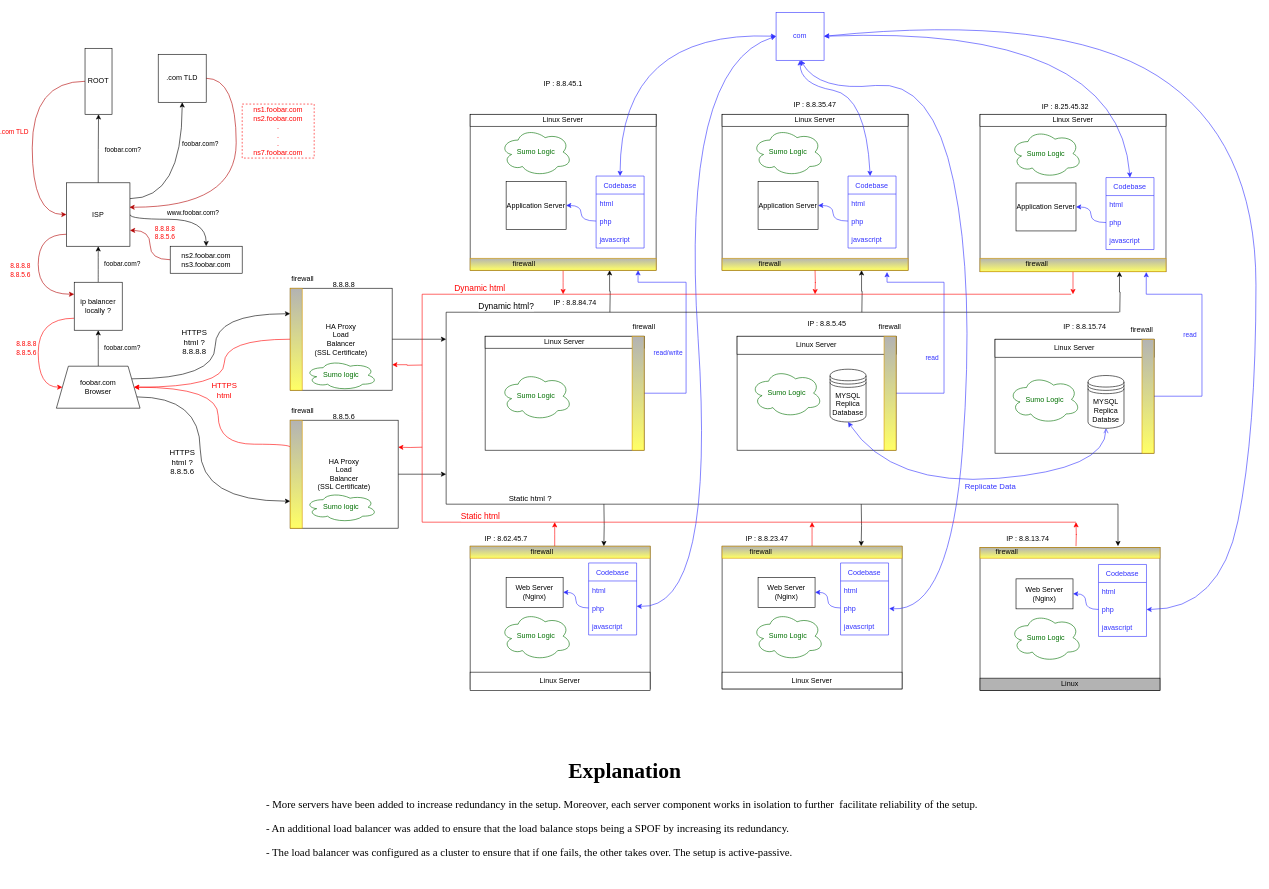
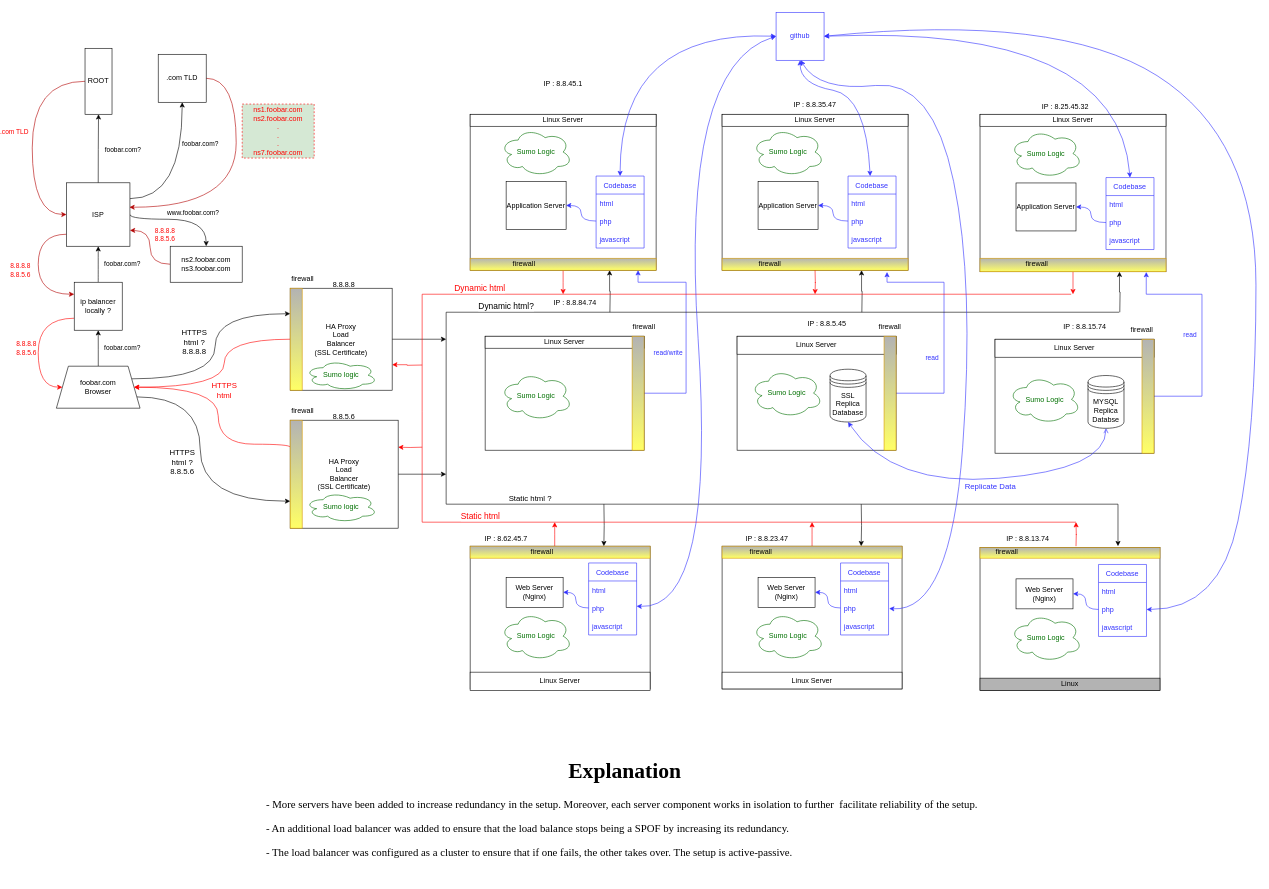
node "com": label "com" -> "github"
node "ns1.foobar.com ns2.foobar.com . . . ns7.foobar.com": fillcolor #ffffff -> #d5e8d4
node "ns2.foobar.com ns3.foobar.com": size 72x27 -> 72x36
node "MYSQL Replica Database": label "MYSQL Replica Database" -> "SSL Replica Database"
